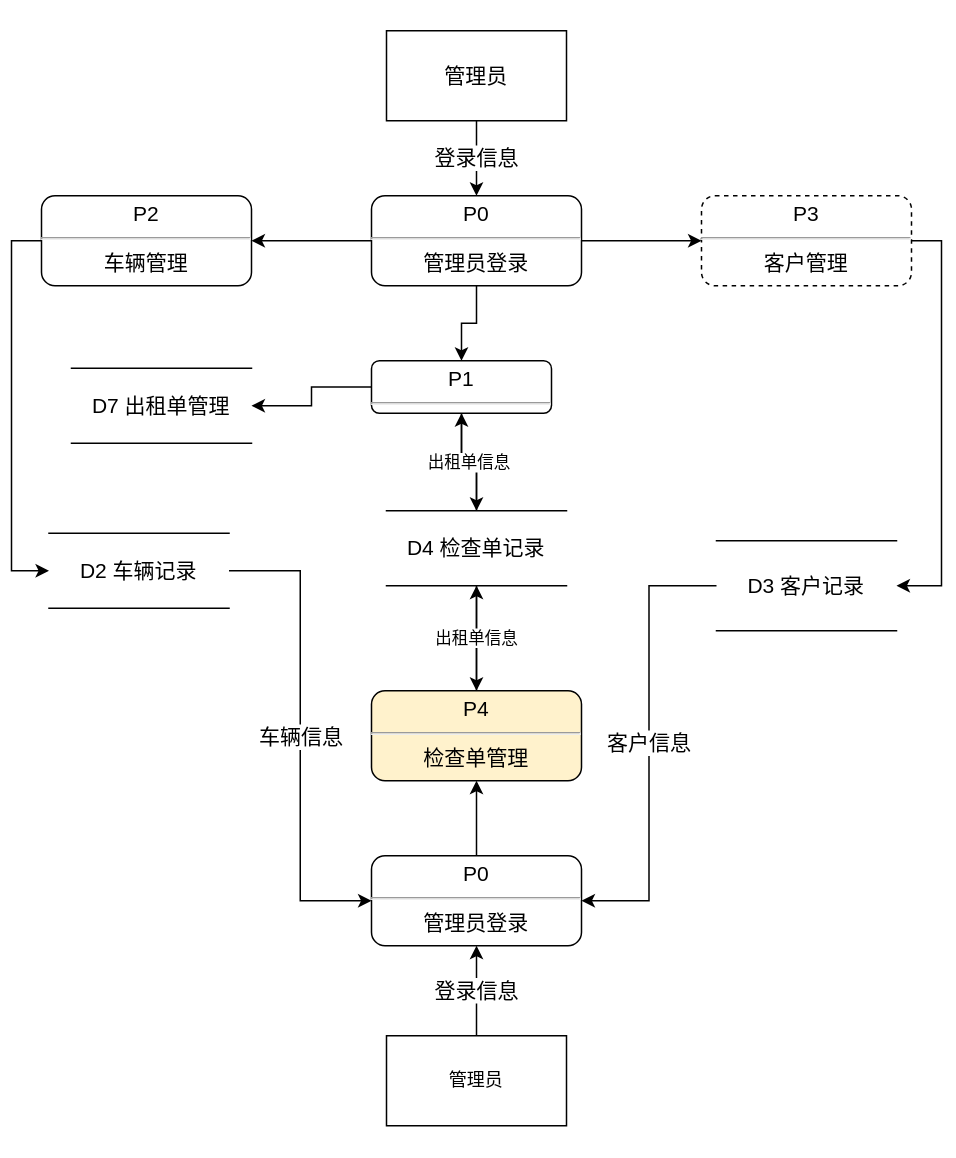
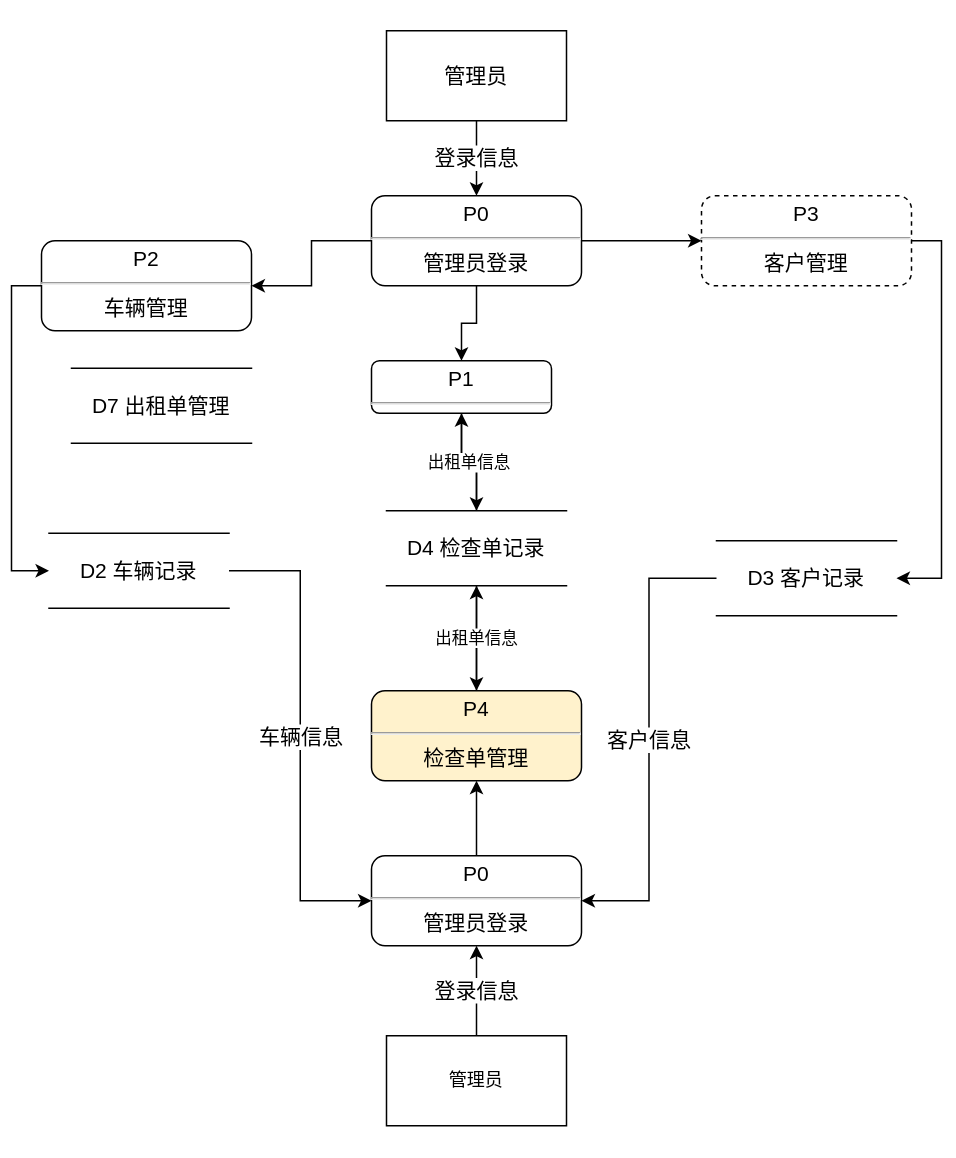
node "P2 车辆管理": moved (146, 241) -> (146, 286)
edge "P1 出租单管理" -> "D7 出租单管理": removed
node "D3 客户记录": size 180x90 -> 180x75
